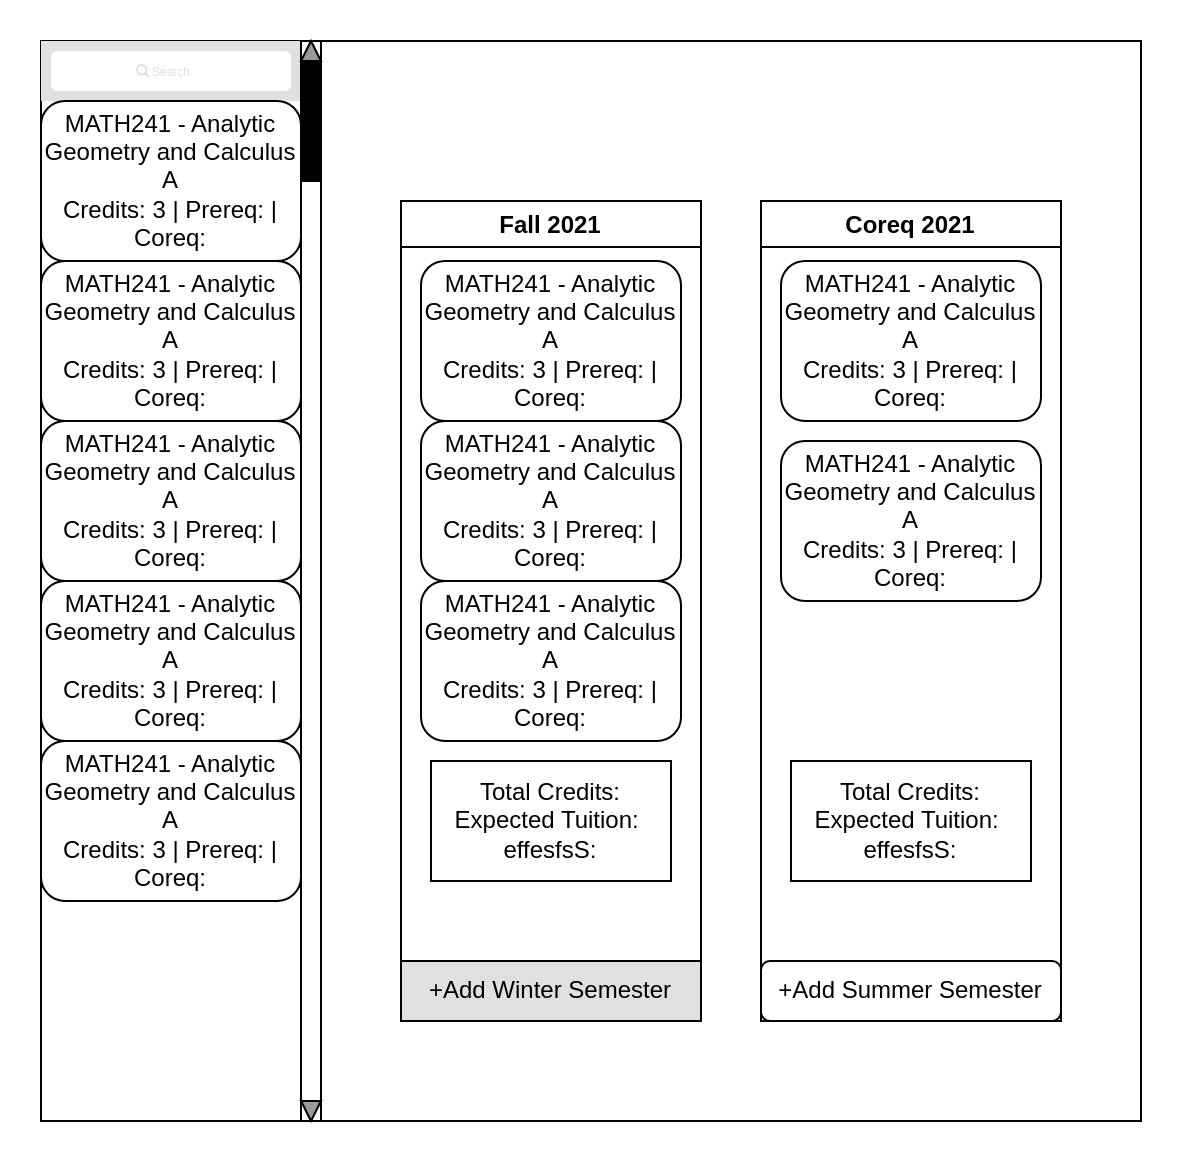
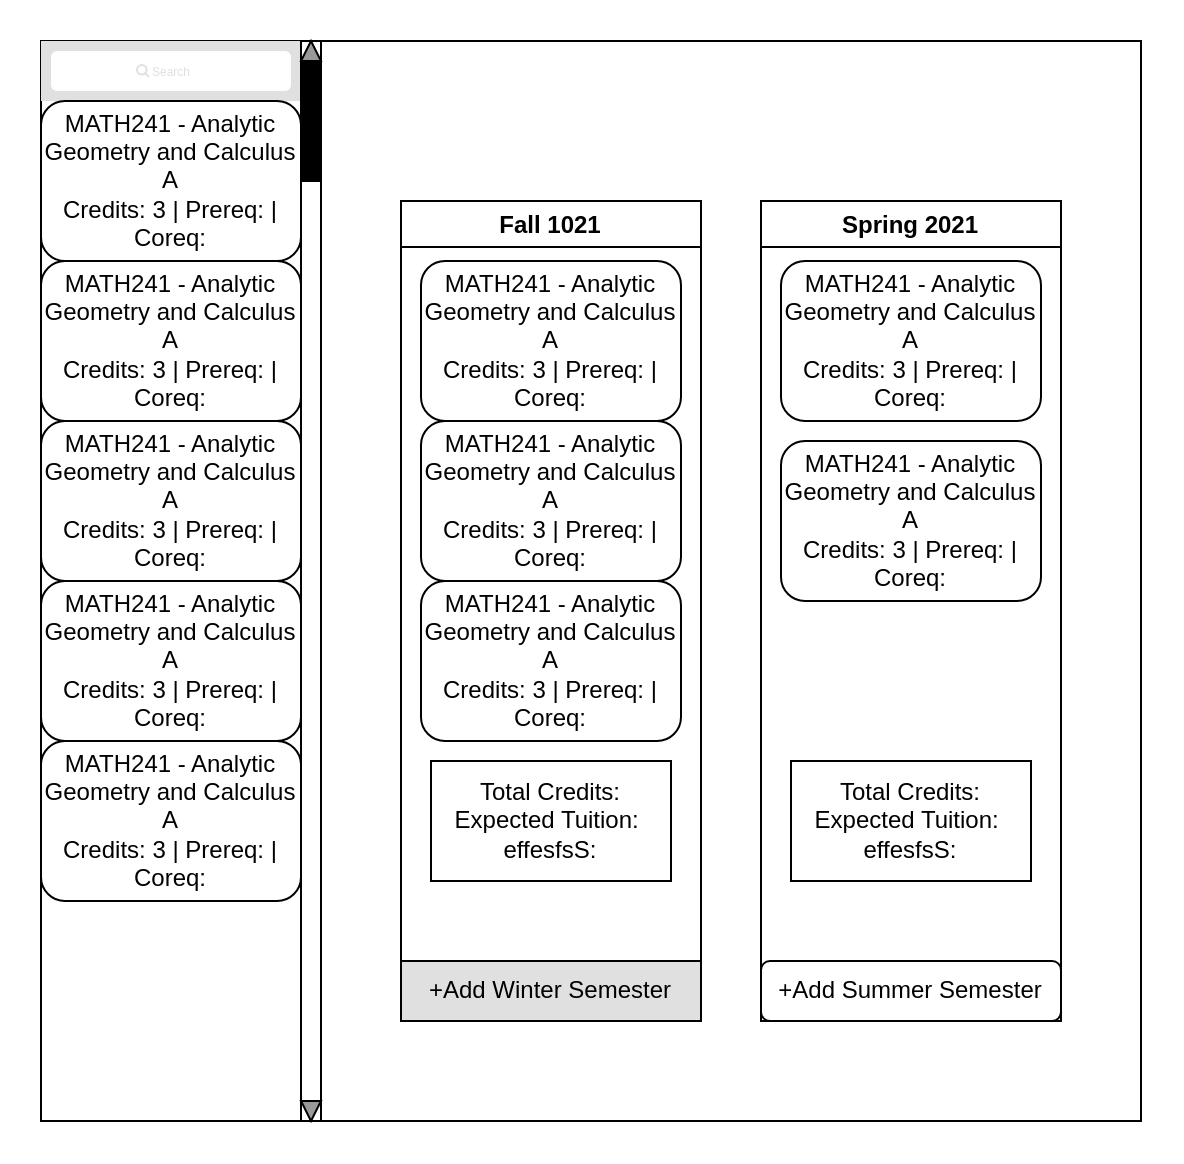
node "Fall 2021": label "Fall 2021" -> "Fall 1021"
node "Coreq 2021": label "Coreq 2021" -> "Spring 2021"
